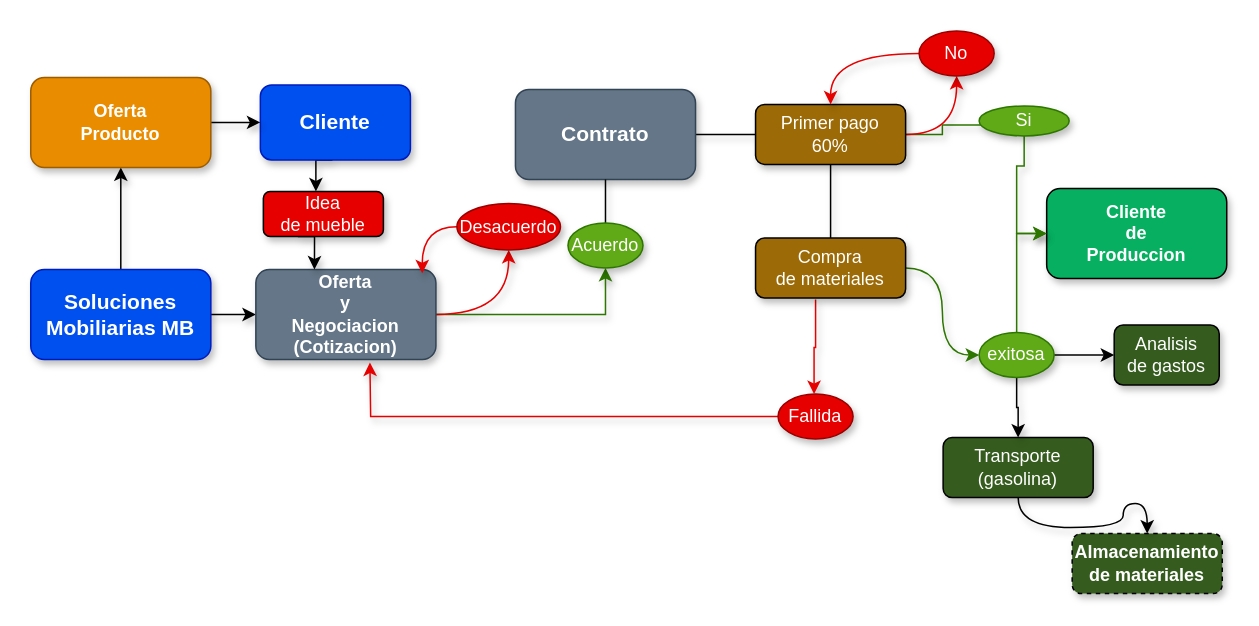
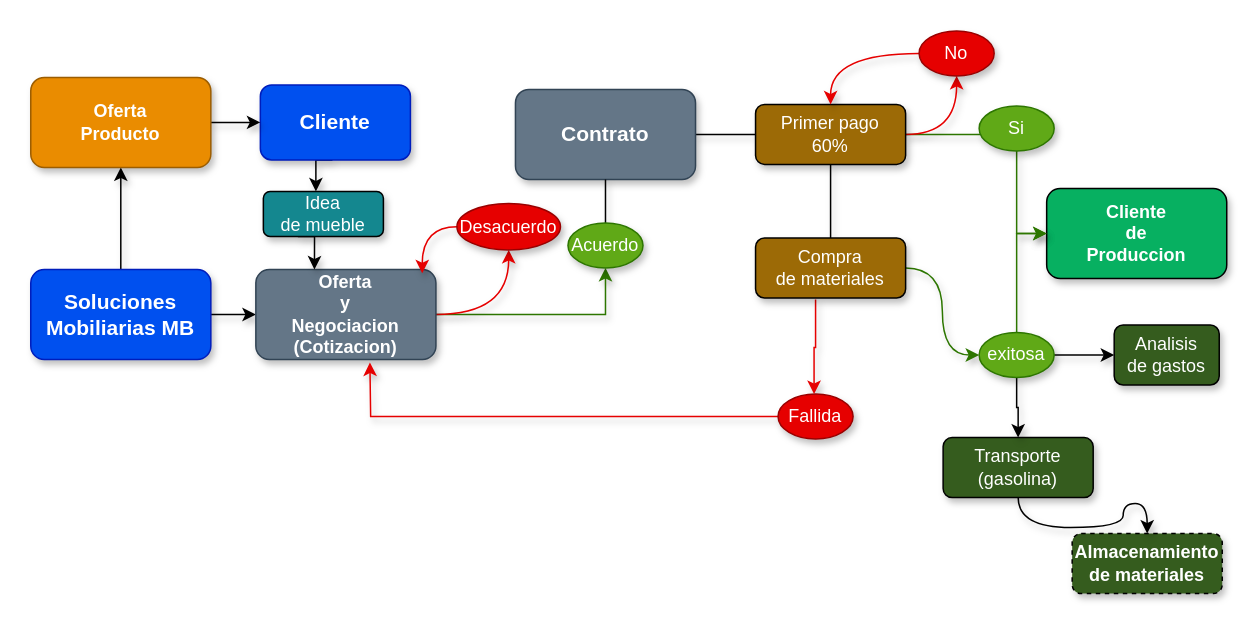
node "Si": size 90x30 -> 75x45
node "Idea de mueble": fillcolor #e60000 -> #14878f
